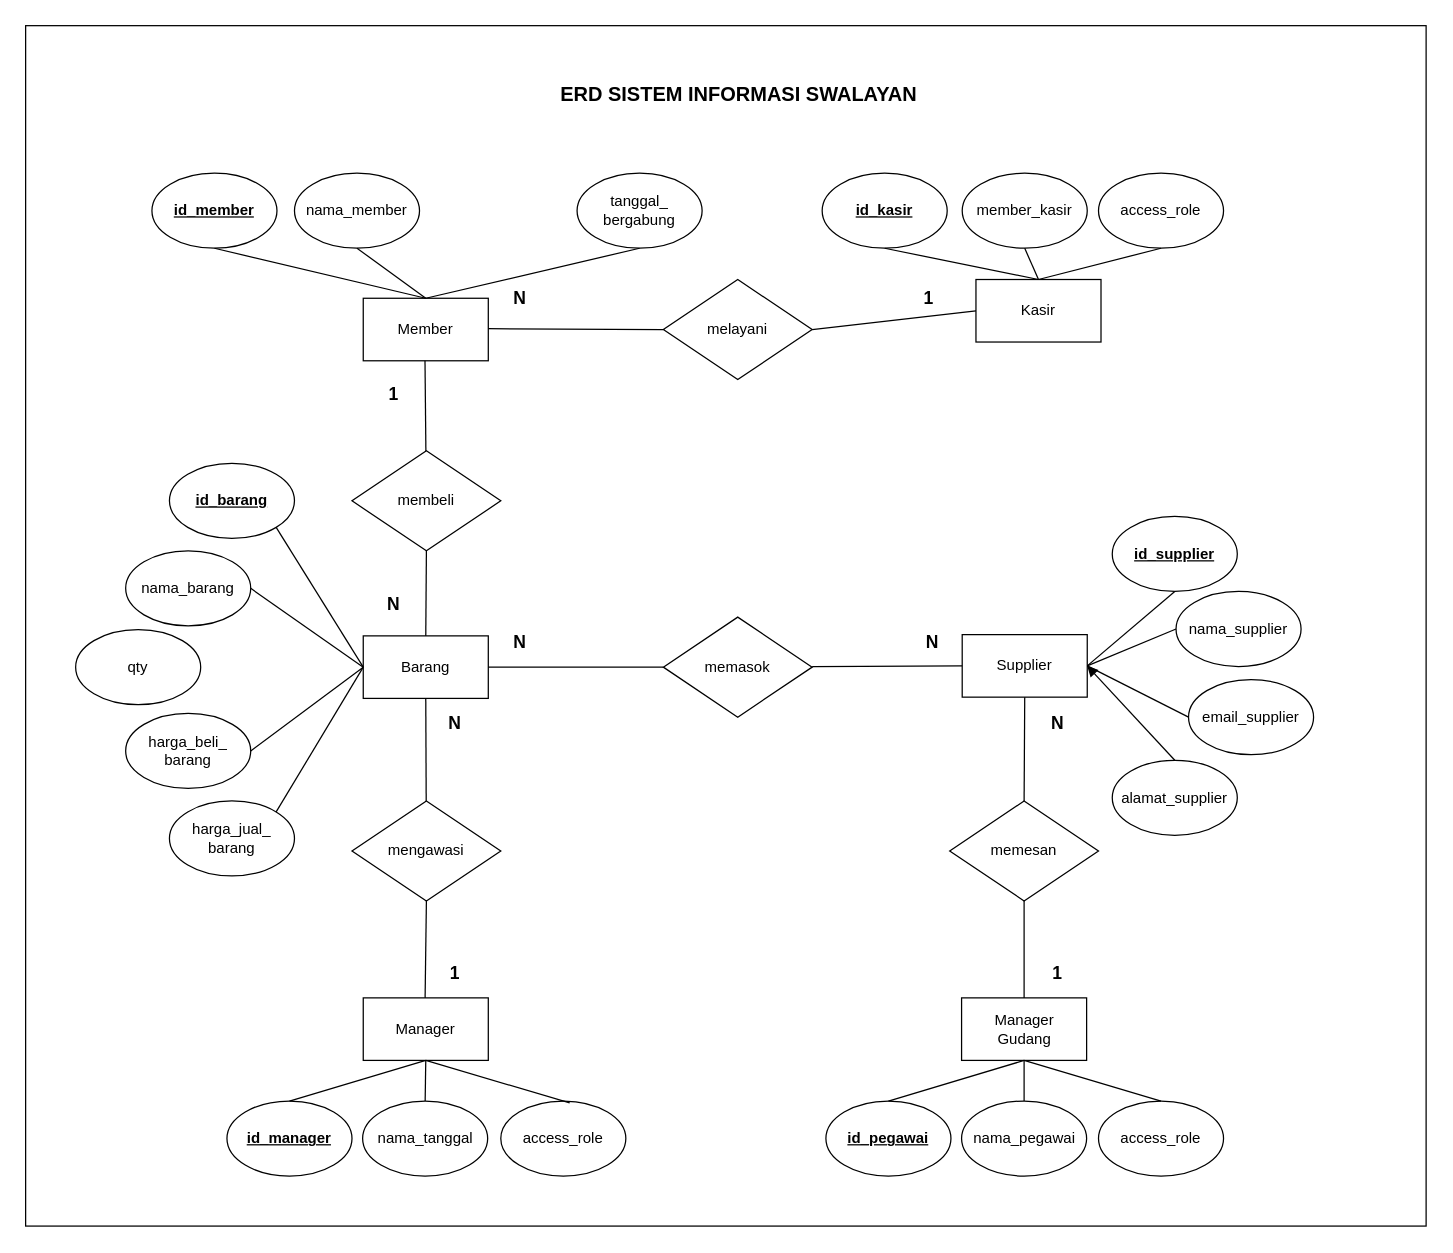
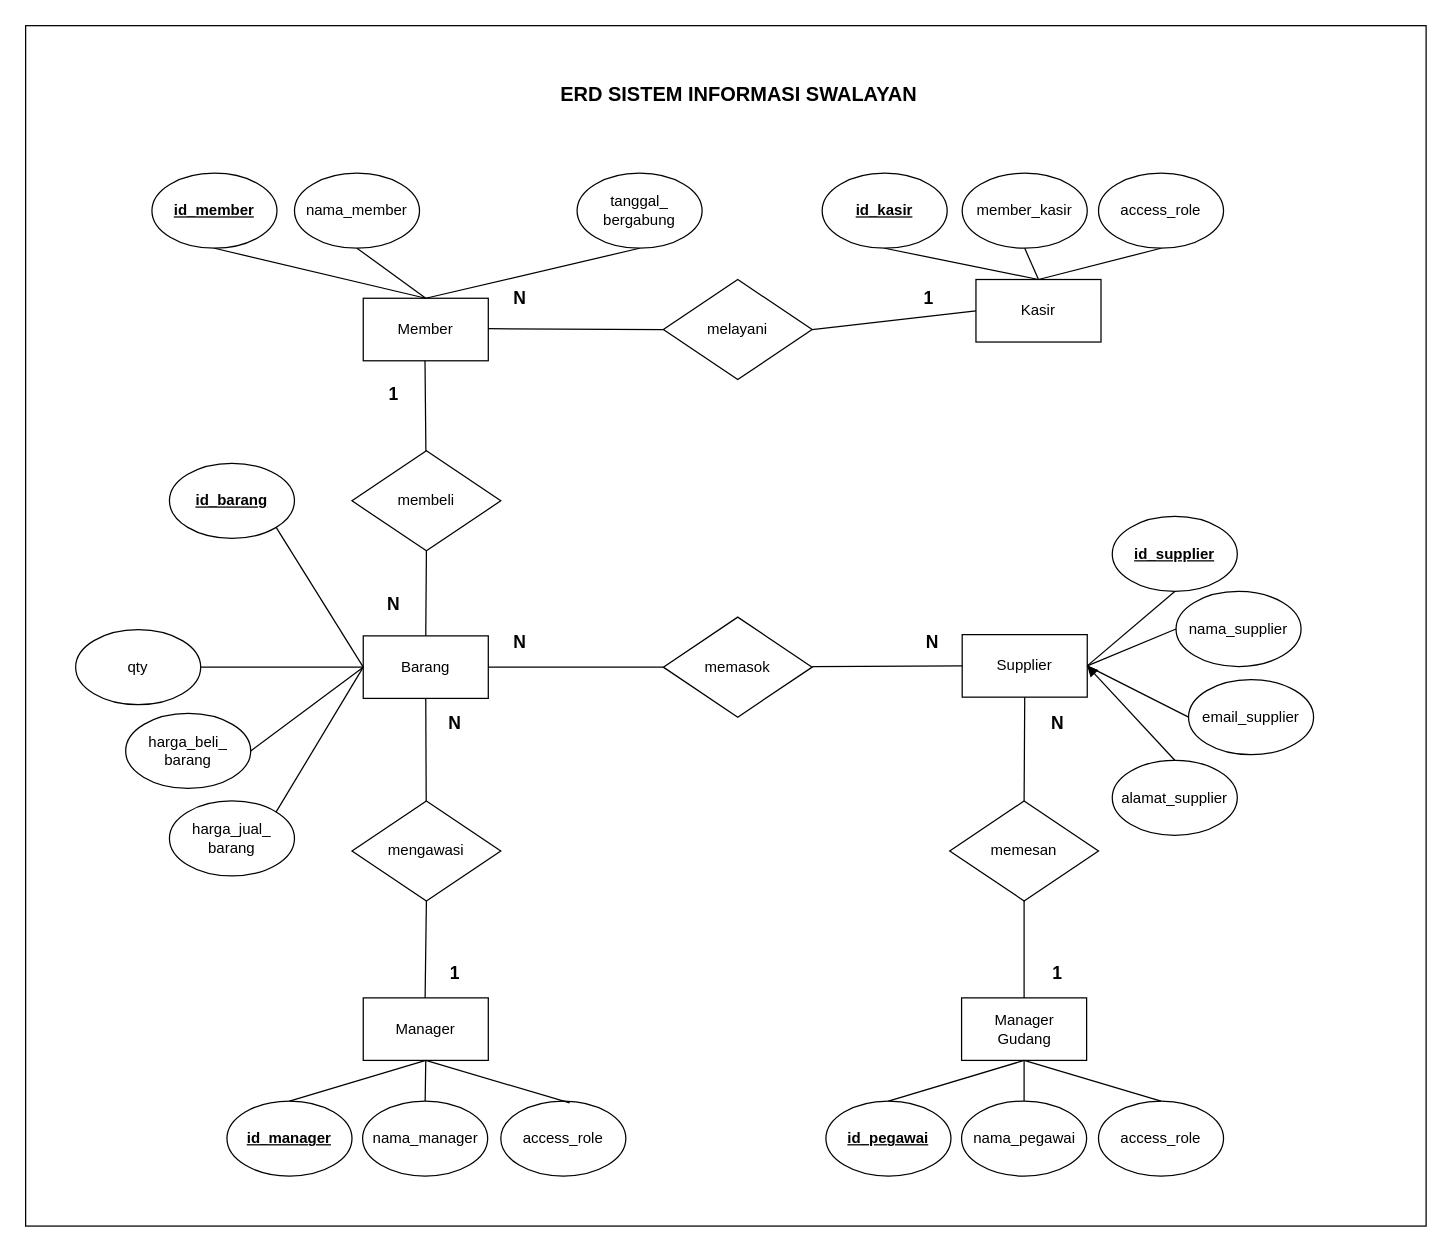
node "nama_barang": removed
edge "nama_barang" -- "Barang": removed
edge "qty" -- "Barang": added
node "nama_tanggal": label "nama_tanggal" -> "nama_manager"
